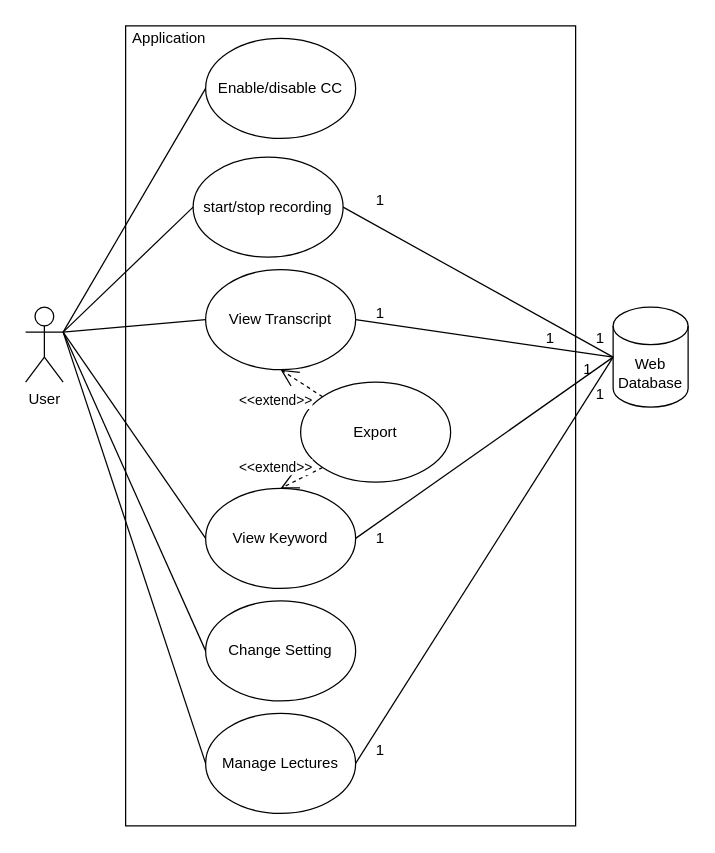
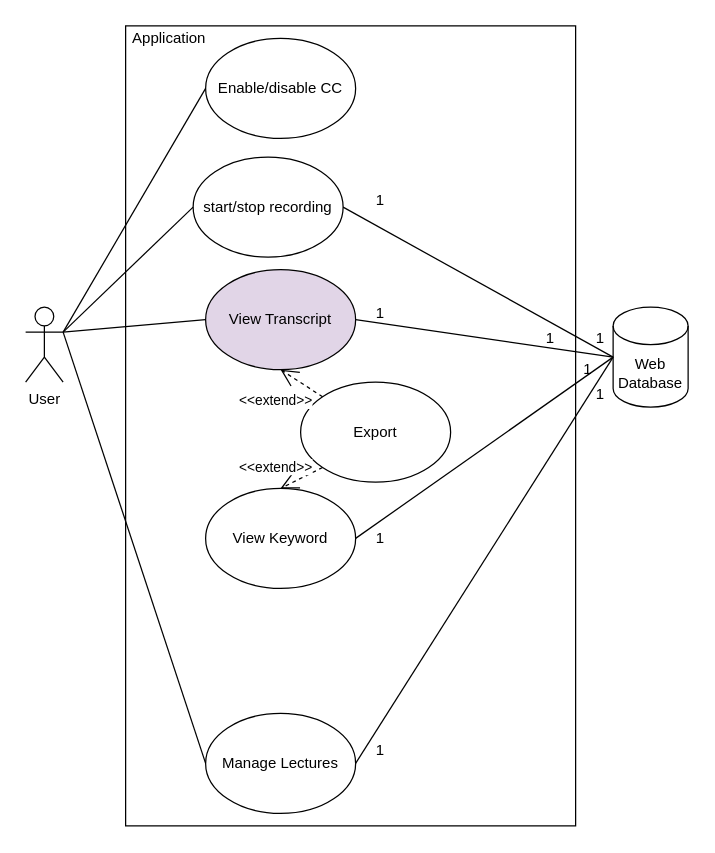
node "View Transcript": fillcolor #ffffff -> #e1d5e7
edge "User" -- "View Keyword": removed
edge "User" -- "Change Setting": removed
node "Change Setting": removed
